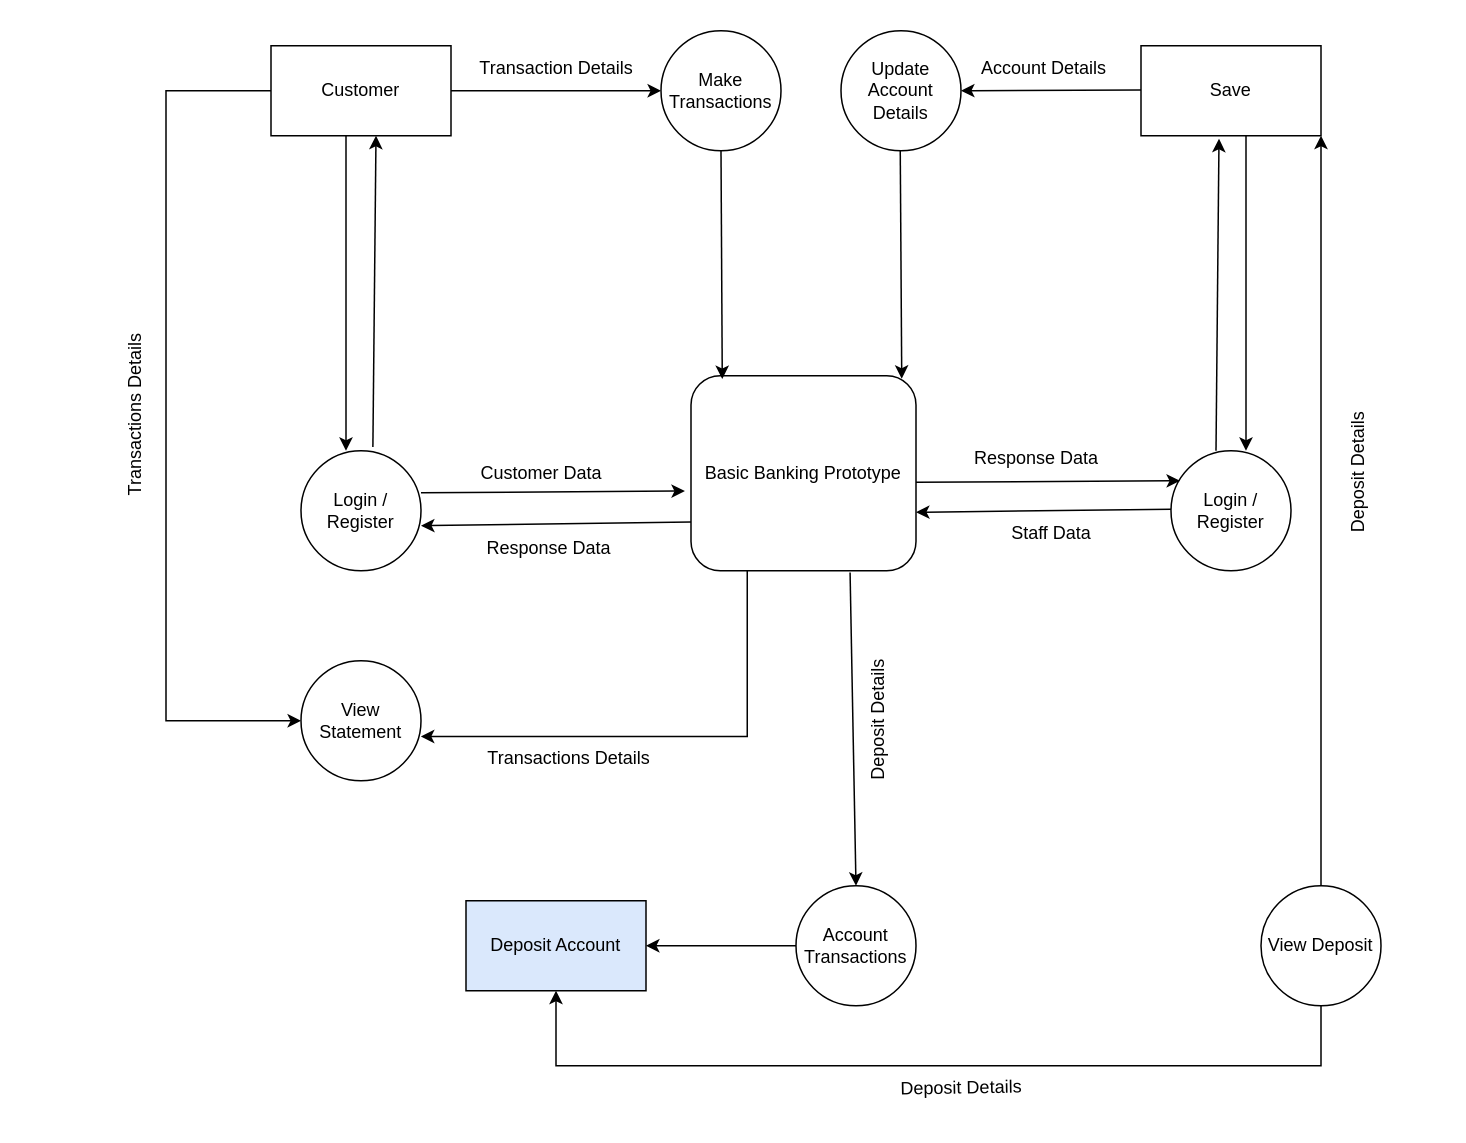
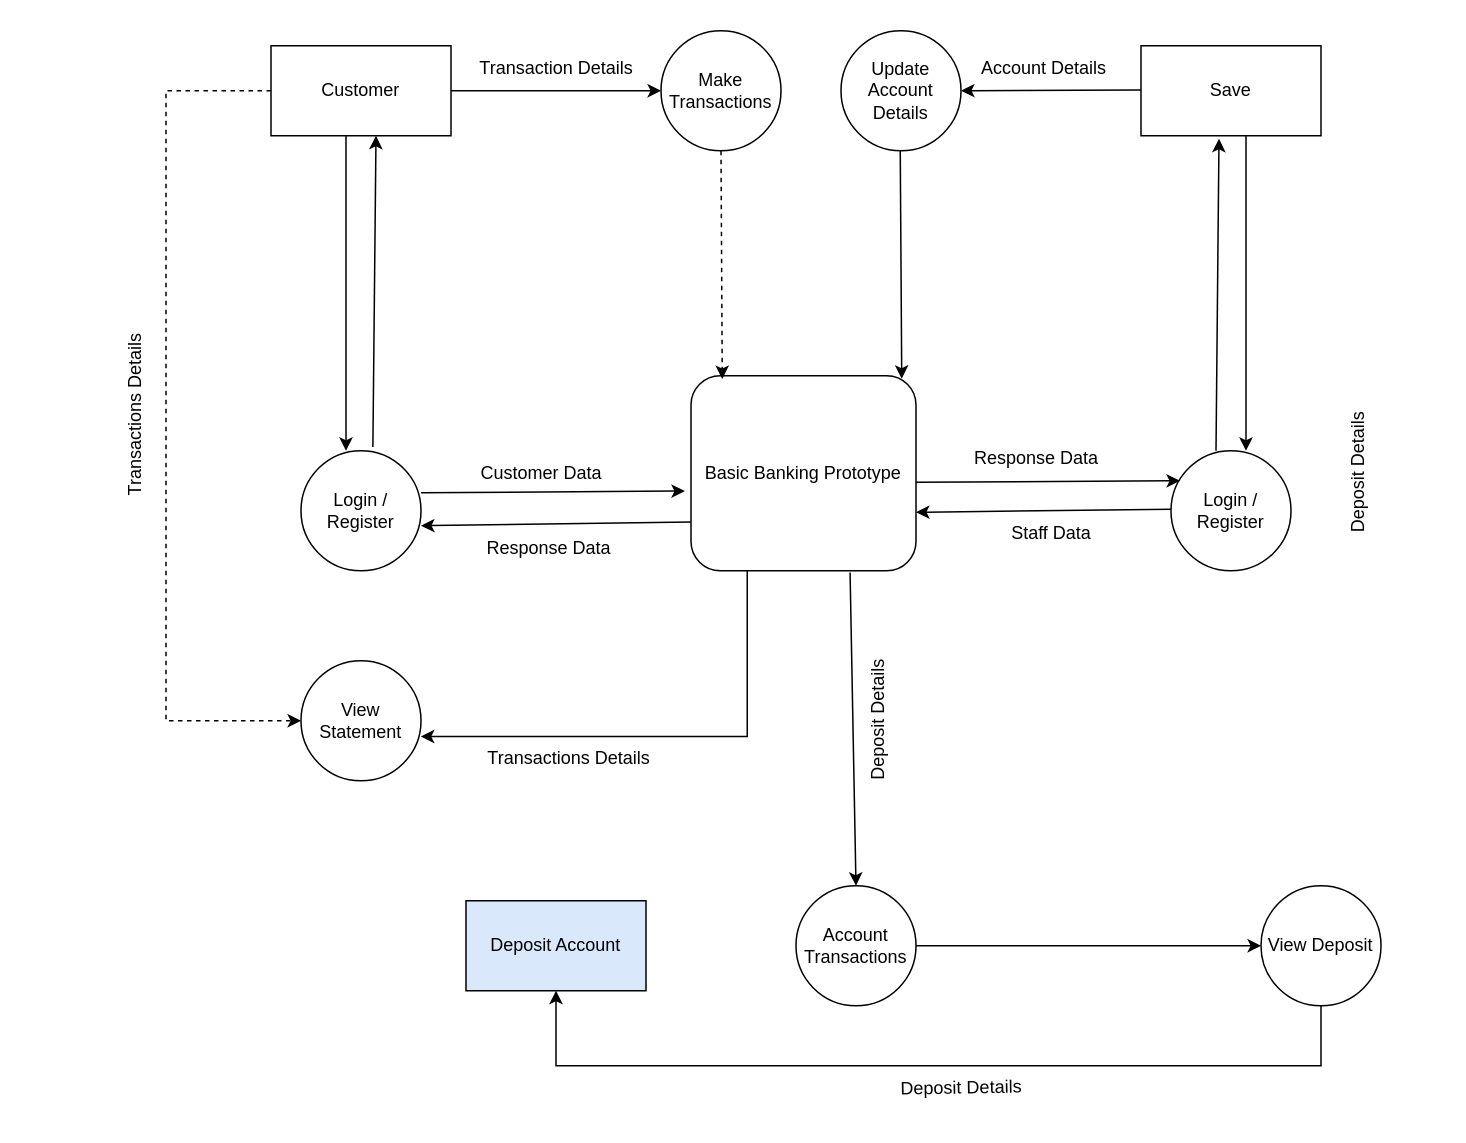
edge "Make Transactions" -> "Basic Banking Prototype": style solid -> dashed
edge "Customer" -> "View Statement": style solid -> dashed
edge "View Deposit" -> "Save": removed
edge "Account Transactions" -> "Deposit Account": now "Account Transactions" -> "View Deposit"
